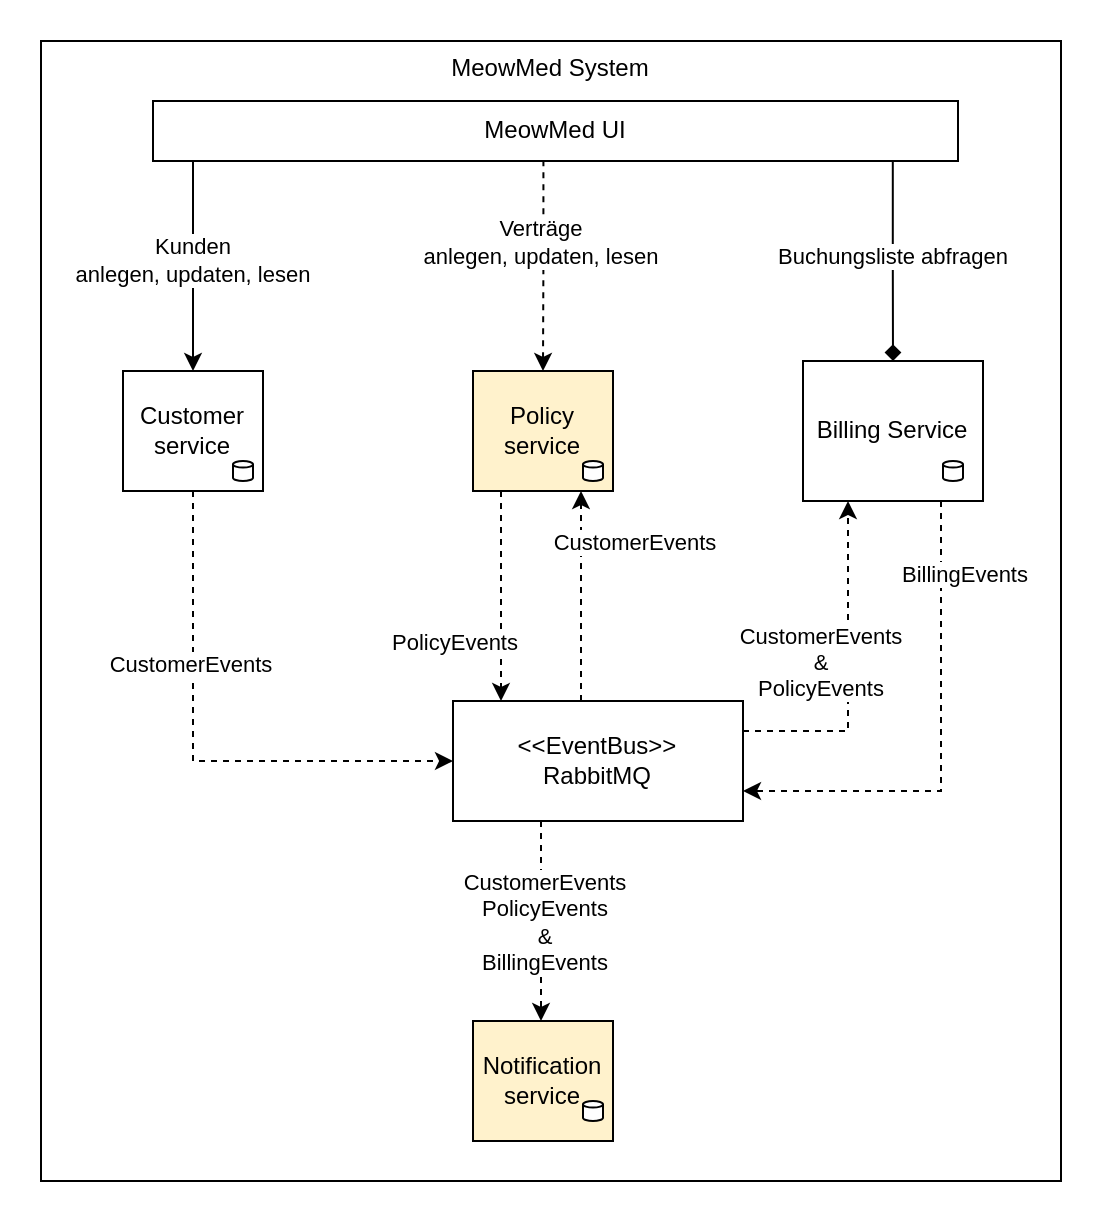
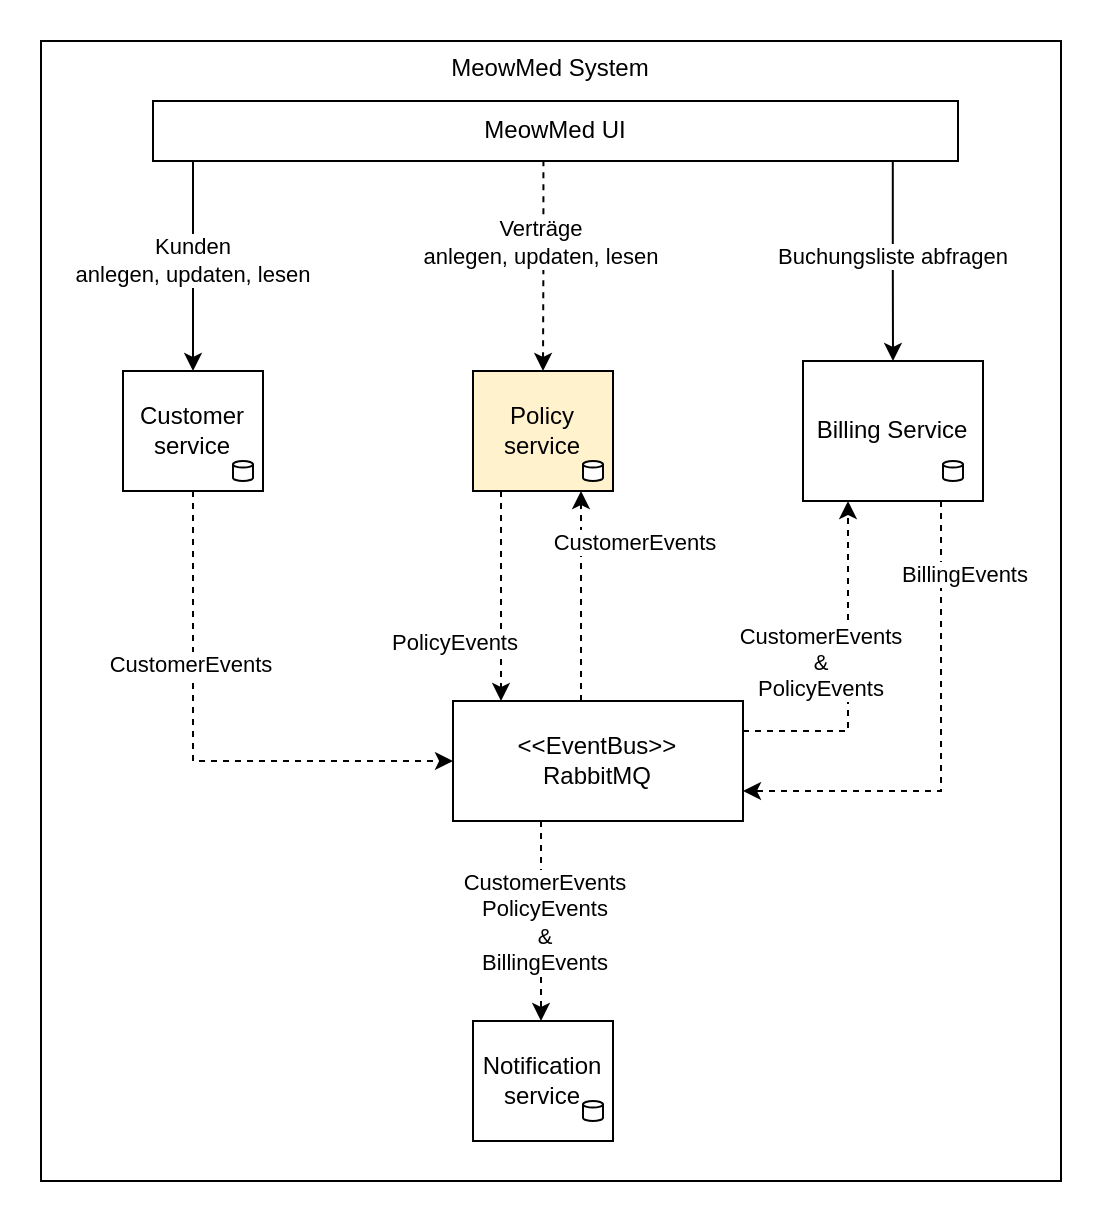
edge "MeowMed UI" -> "Billing Service": arrowhead diamond -> classic
node "Notification service": fillcolor #fff2cc -> #ffffff
